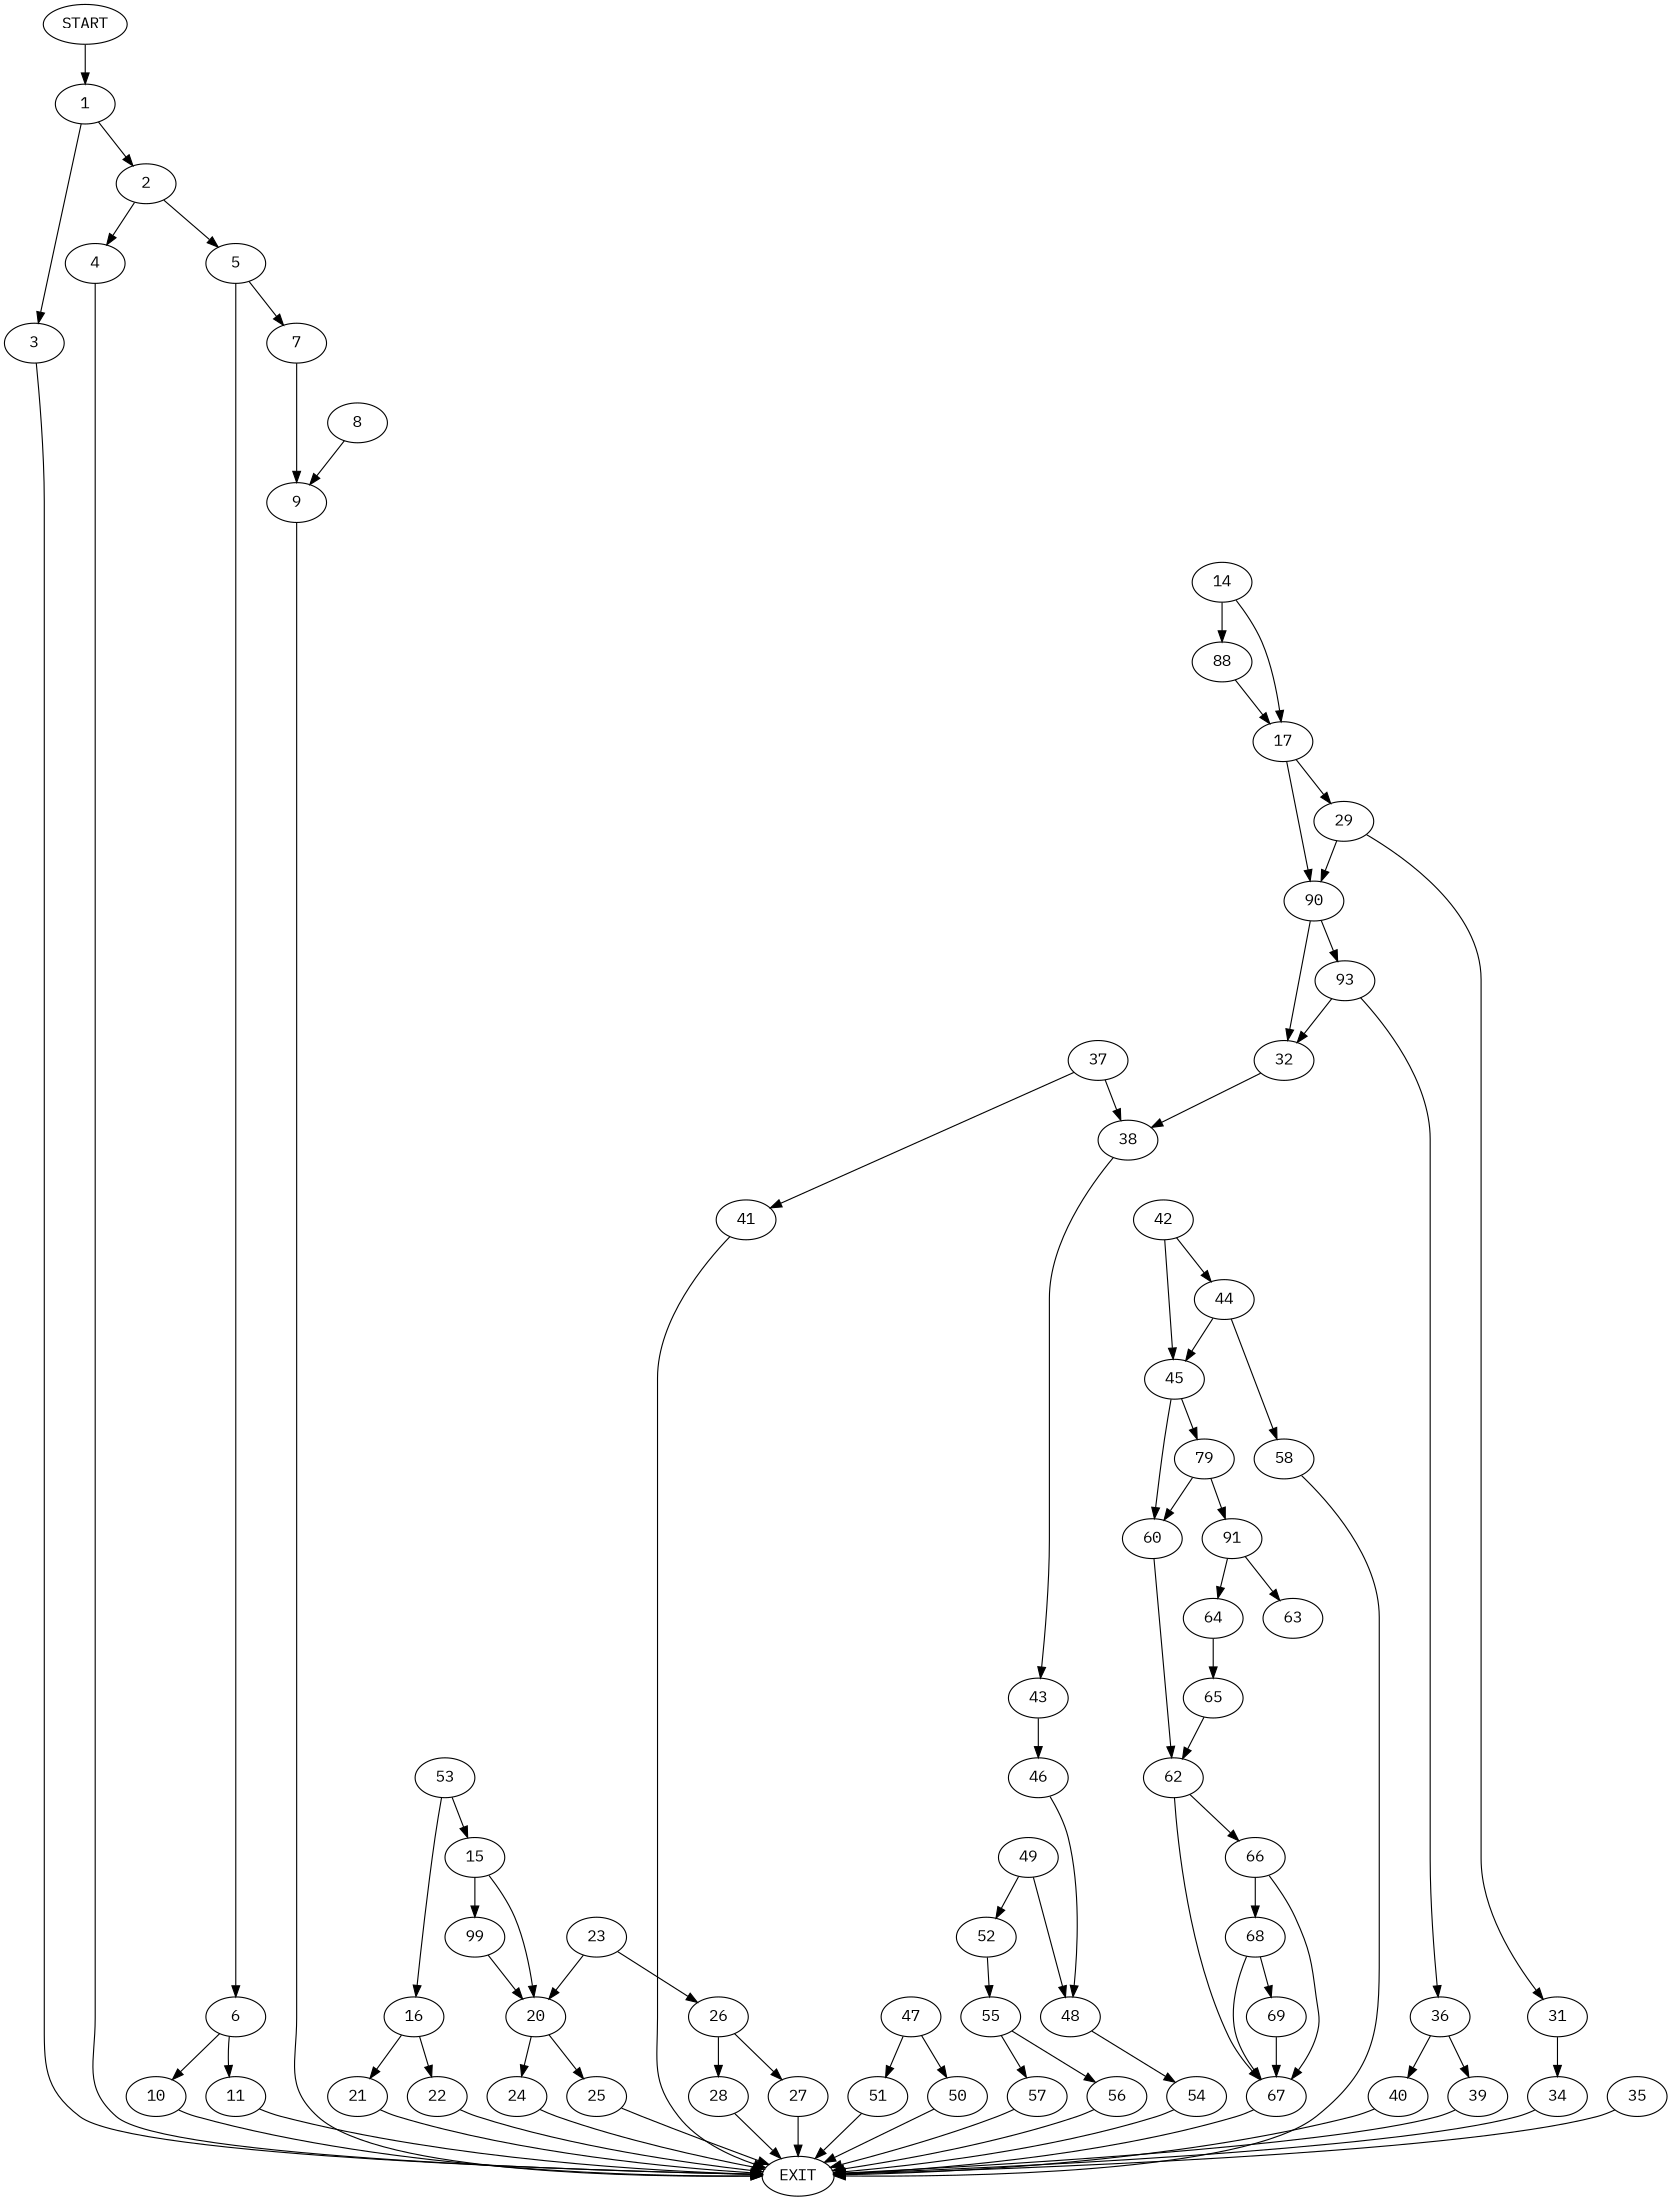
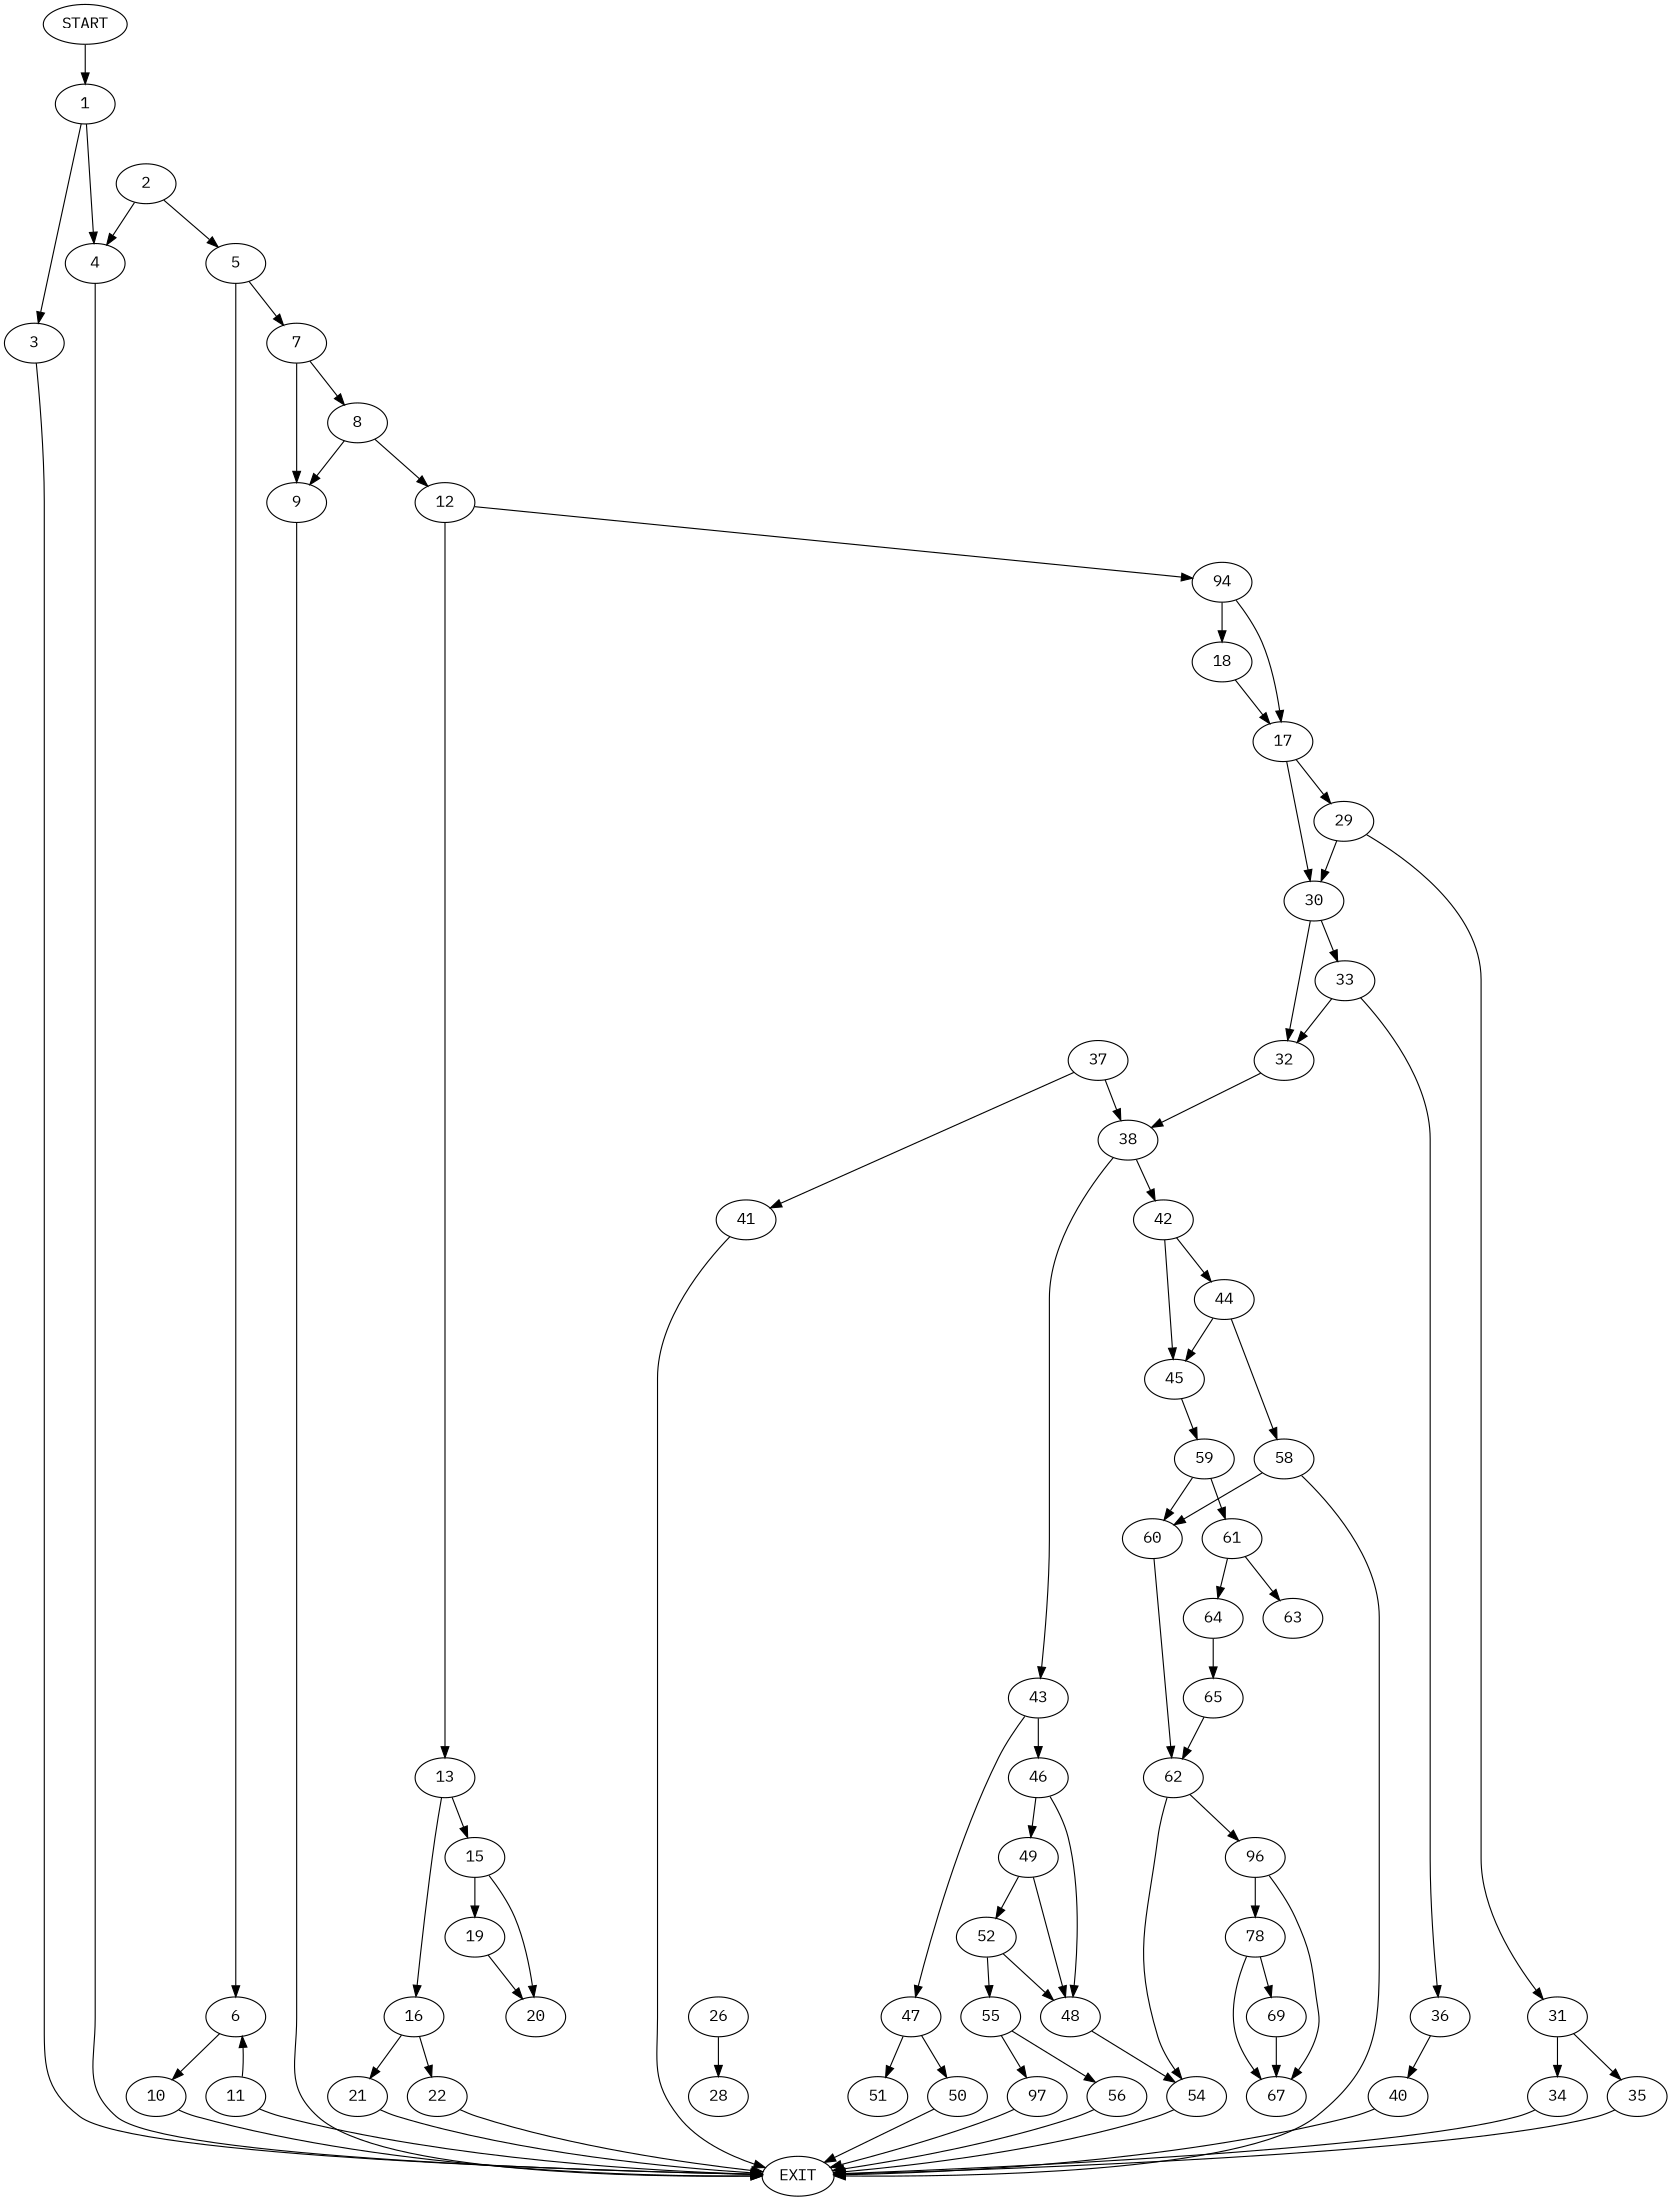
edge "1" -> "2": now "1" -> "4"
edge "7" -> "8": added
node "12": added
node "14": label "14" -> "94"
node "88": label "88" -> "18"
node "90": label "90" -> "30"
node "93": label "93" -> "33"
edge "38" -> "42": added
edge "45" -> "60": now "58" -> "60"
node "79": label "79" -> "59"
node "91": label "91" -> "61"
node "53": label "53" -> "13"
edge "46" -> "49": added
edge "43" -> "47": added
node "66": label "66" -> "96"
node "99": label "99" -> "19"
node "23": removed
node "68": label "68" -> "78"
edge "62" -> "67": now "62" -> "54"
edge "52" -> "48": added
edge "6" -> "11": reversed
edge "31" -> "35": added
node "24": removed
node "25": removed
node "27": removed
node "57": label "57" -> "97"
node "39": removed
edge "28" -> "EXIT": removed
edge "51" -> "EXIT": removed
edge "67" -> "EXIT": removed
